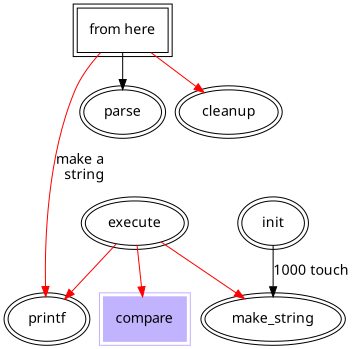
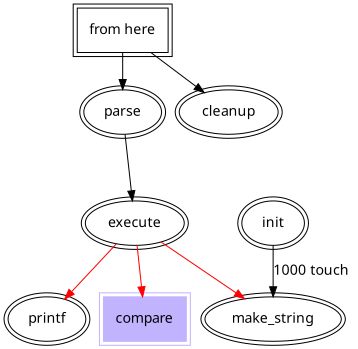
edge "from here" -> "cleanup": color red -> black
edge "parse" -> "execute": added
edge "from here" -> "printf": removed, label "make a string"
